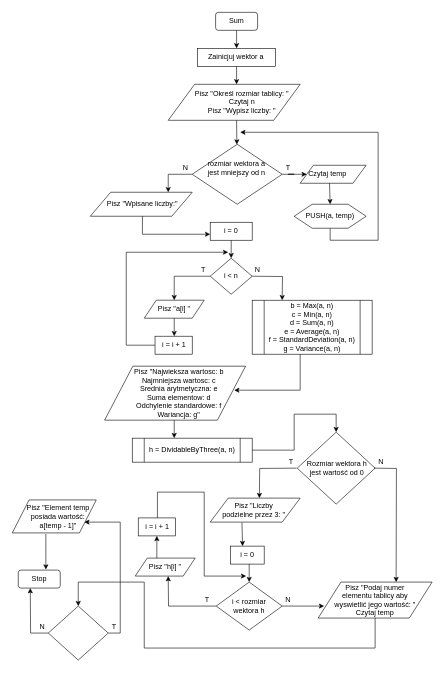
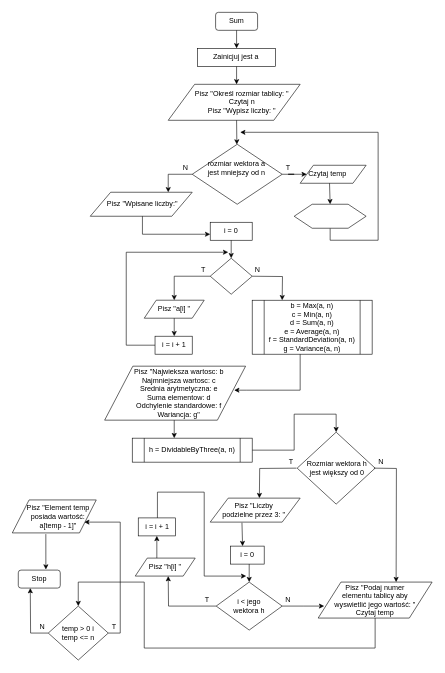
node "Zainicjuj wektor a": label "Zainicjuj wektor a" -> "Zainicjuj jest a"
node "PUSH(a, temp)": removed
node "i < n": removed
node "Rozmiar wektora h jest wartość od 0": label "Rozmiar wektora h jest wartość od 0" -> "Rozmiar wektora h jest większy od 0"
node "i < rozmiar wektora h": label "i < rozmiar wektora h" -> "i < jego wektora h"
node "temp > 0 i temp <= n": added
